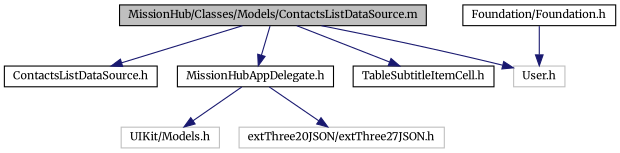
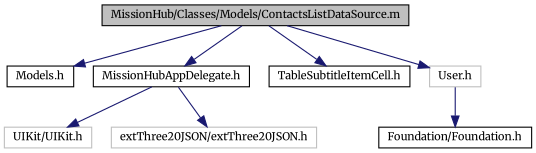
edge "Foundation/Foundation.h" -> "User.h": reversed
node "ContactsListDataSource.h": label "ContactsListDataSource.h" -> "Models.h"
node "UIKit/Models.h": label "UIKit/Models.h" -> "UIKit/UIKit.h"
node "extThree20JSON/extThree27JSON.h": label "extThree20JSON/extThree27JSON.h" -> "extThree20JSON/extThree20JSON.h"
